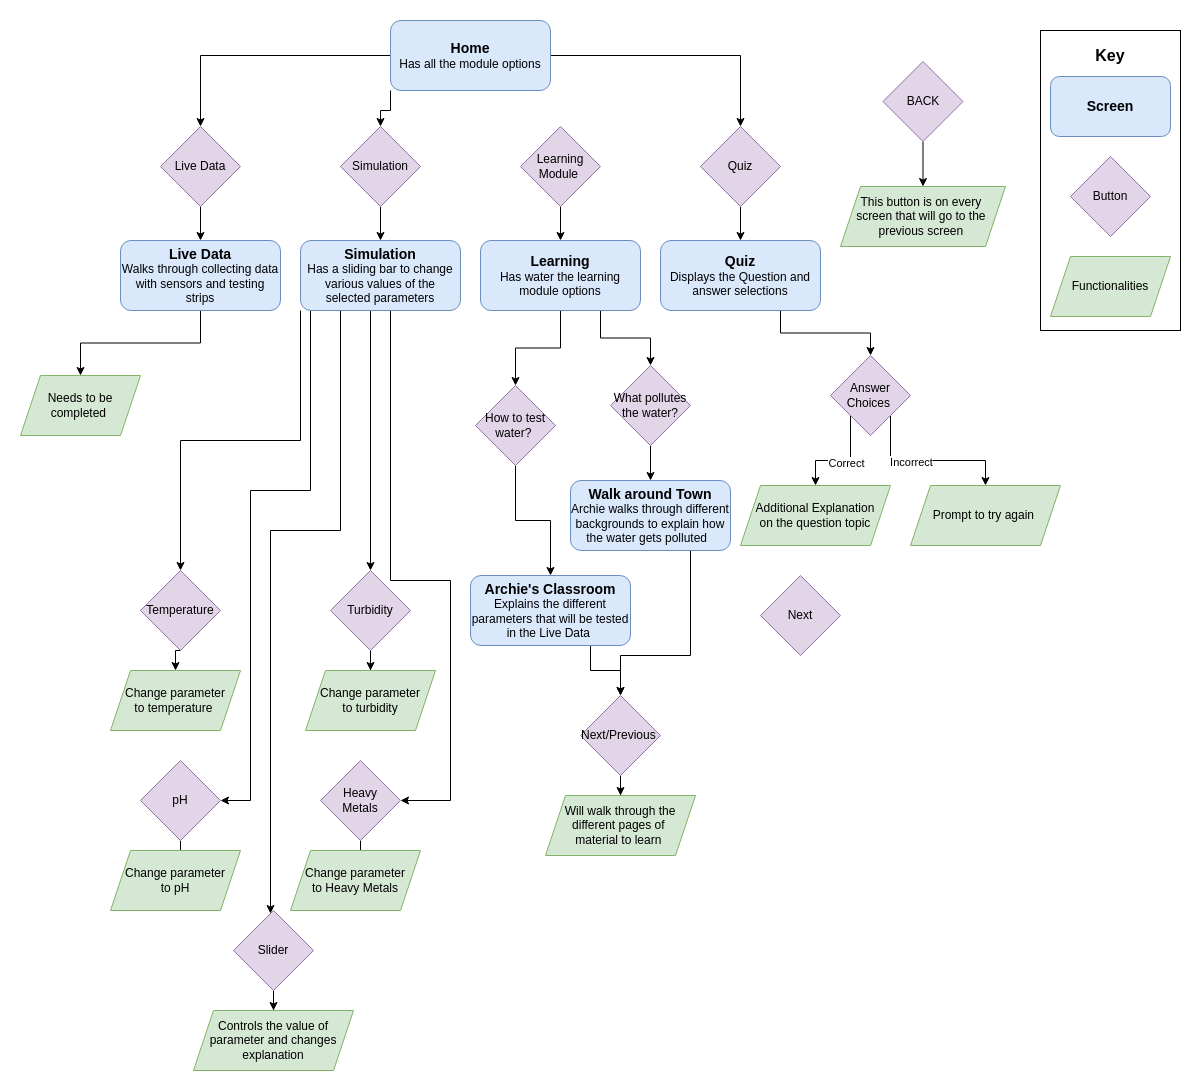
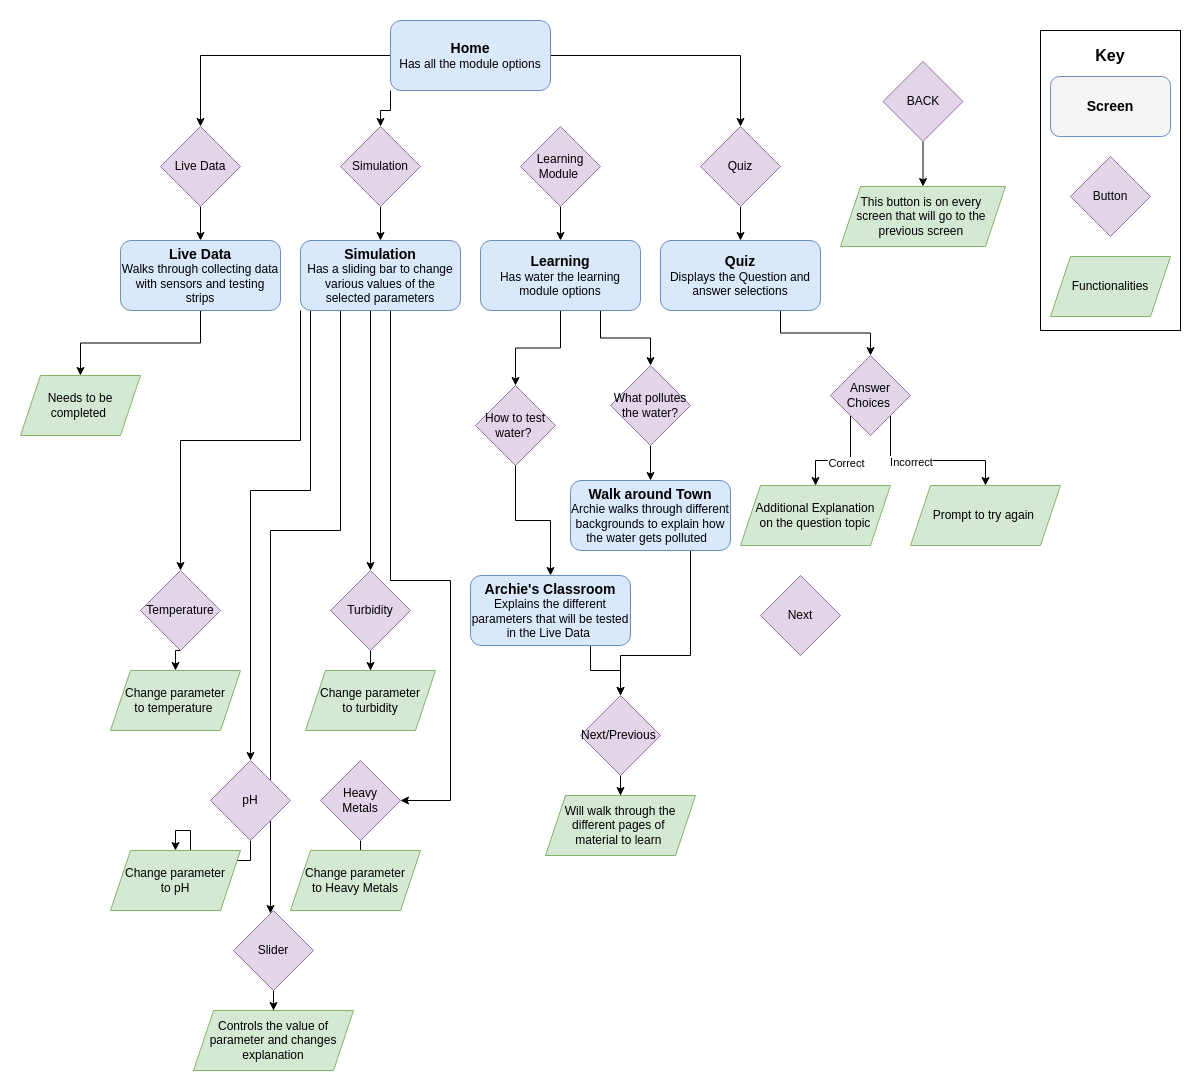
node "Screen": fillcolor #dae8fc -> #f5f5f5
node "pH": moved (181, 801) -> (251, 801)
